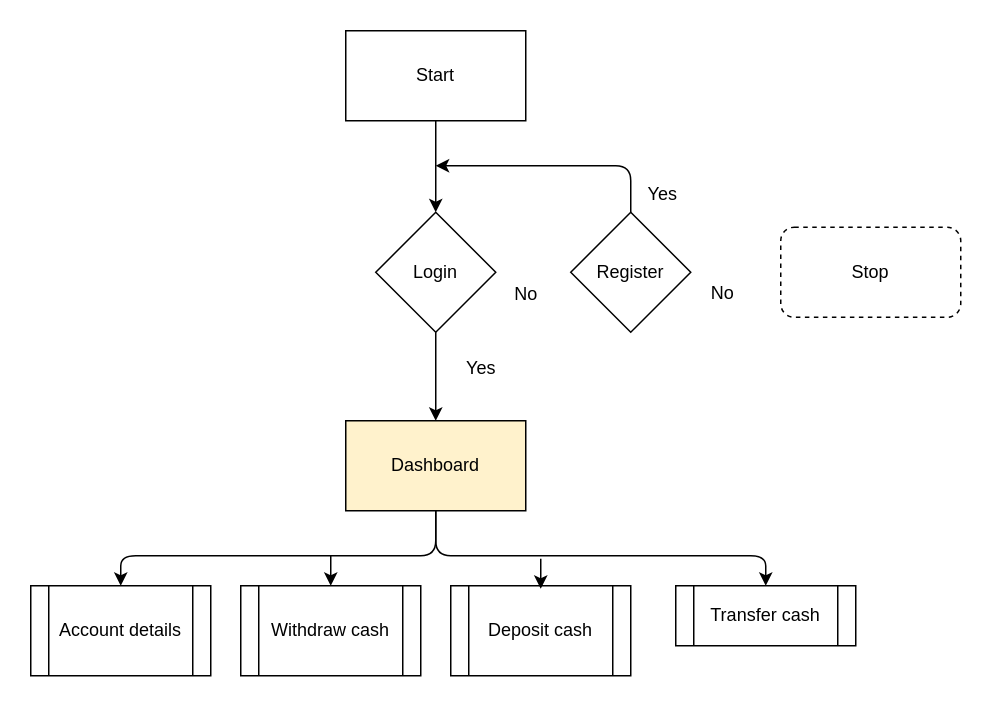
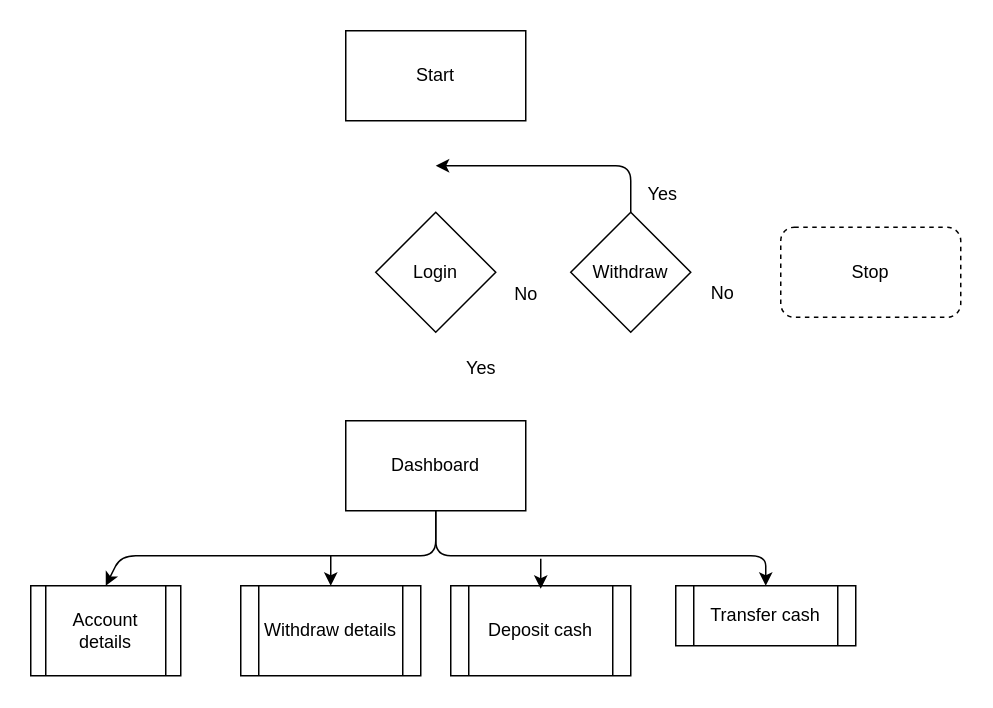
edge "Start" -> "Login": removed
node "Register": label "Register" -> "Withdraw"
edge "Login" -> "Dashboard": removed
node "Dashboard": fillcolor #fff2cc -> #ffffff
node "Account details": size 180x90 -> 150x90
node "Withdraw cash": label "Withdraw cash" -> "Withdraw details"
